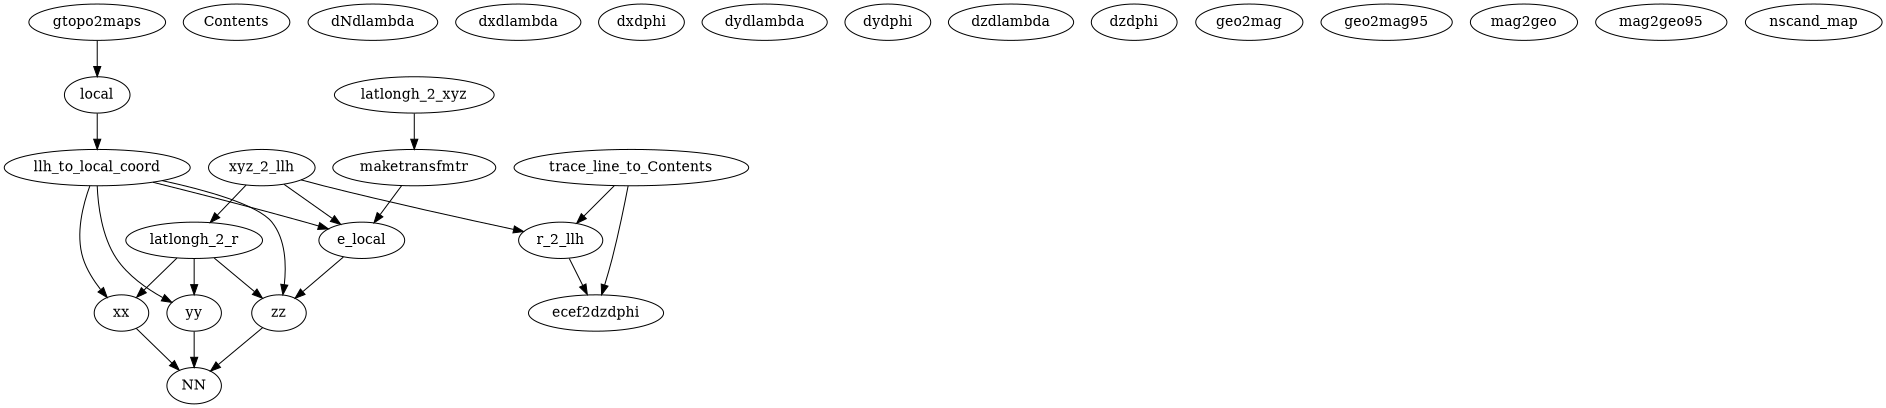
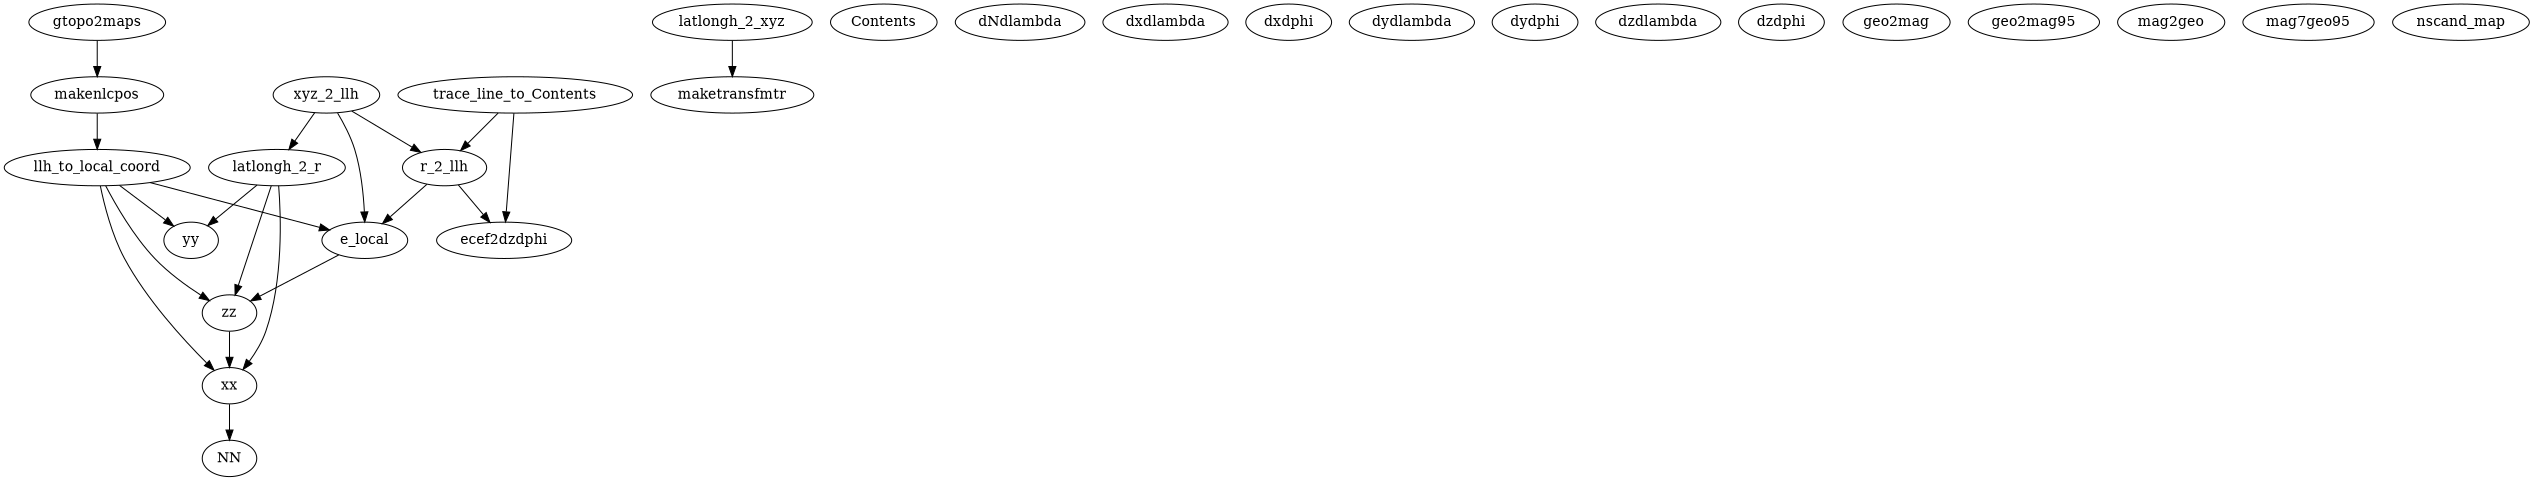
node "mag2geo95": label "mag2geo95" -> "mag7geo95"
node "local": label "local" -> "makenlcpos"
edge "maketransfmtr" -> "e_local": now "r_2_llh" -> "e_local"
edge "yy" -> "NN": removed
edge "zz" -> "NN": now "zz" -> "xx"
